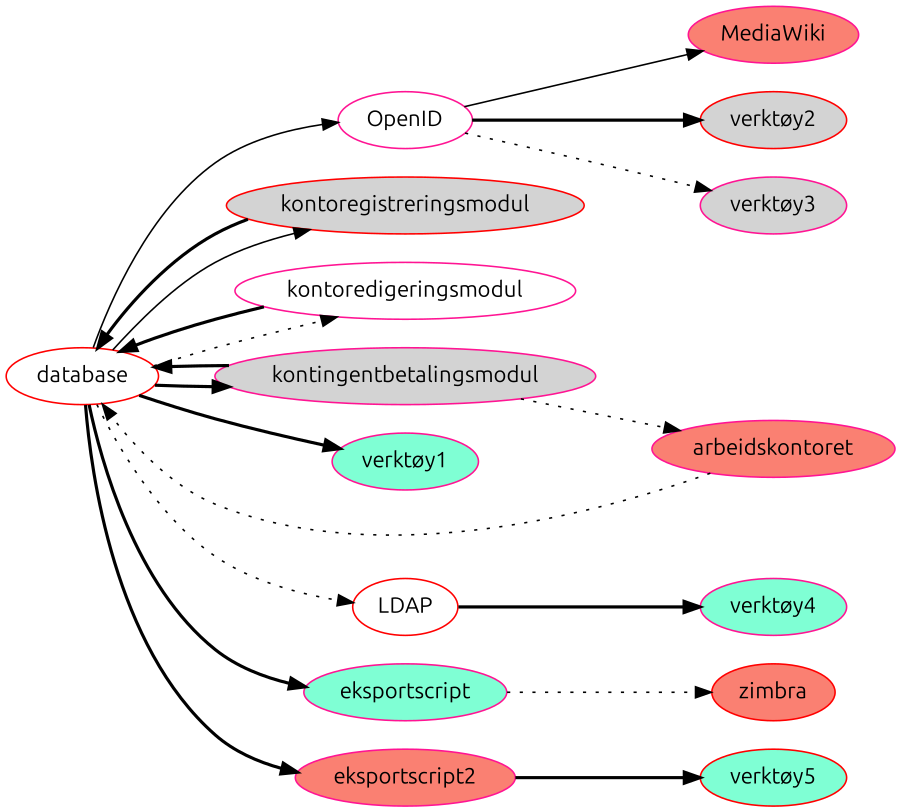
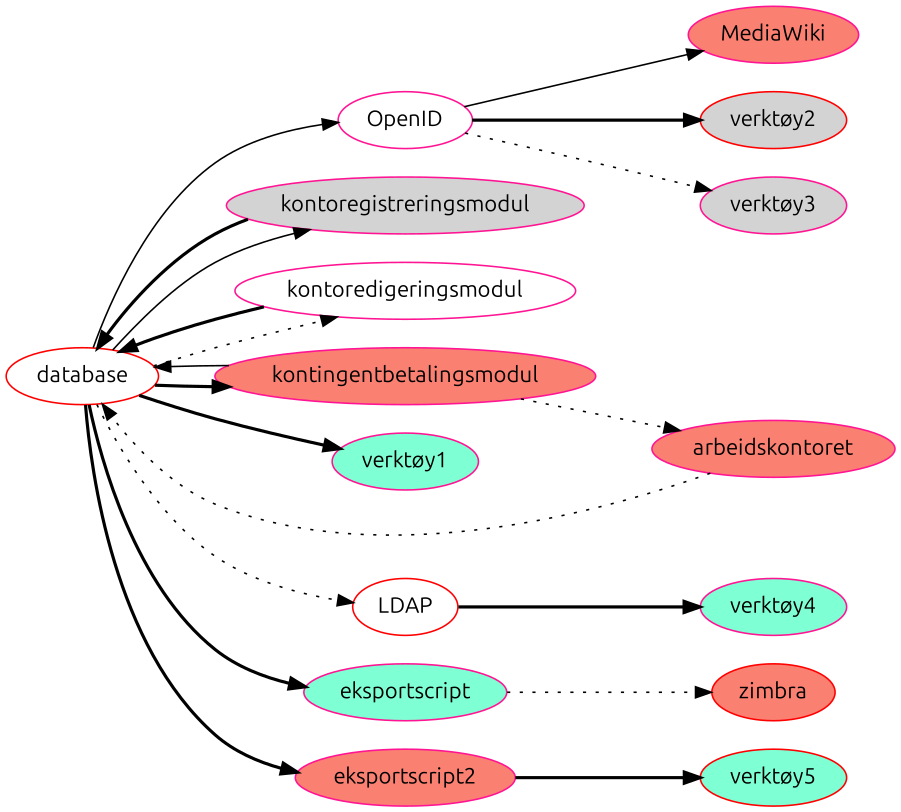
node "kontoregistreringsmodul": color red -> deeppink
edge "kontingentbetalingsmodul" -> "database": style bold -> solid
node "kontingentbetalingsmodul": fillcolor lightgrey -> salmon
